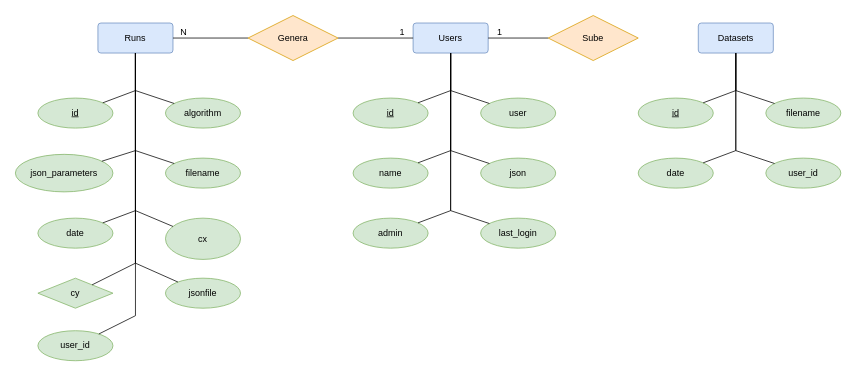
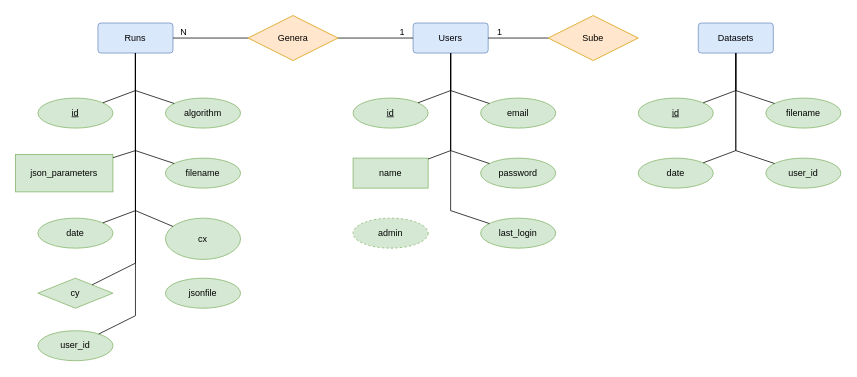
node "user": label "user" -> "email"
node "json_parameters": shape ellipse -> rectangle
node "name": shape ellipse -> rectangle
node "json": label "json" -> "password"
edge "Users" -- "admin": removed
node "admin": style solid -> dashed
edge "Runs" -- "jsonfile": removed
